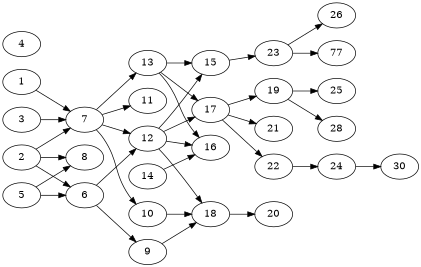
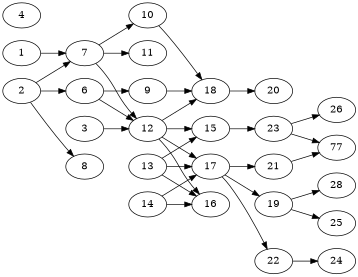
edge "7" -> "13": removed
edge "3" -> "7": now "3" -> "12"
edge "21" -> "77": added
node "30": removed
edge "14" -> "17": added
node "5": removed
